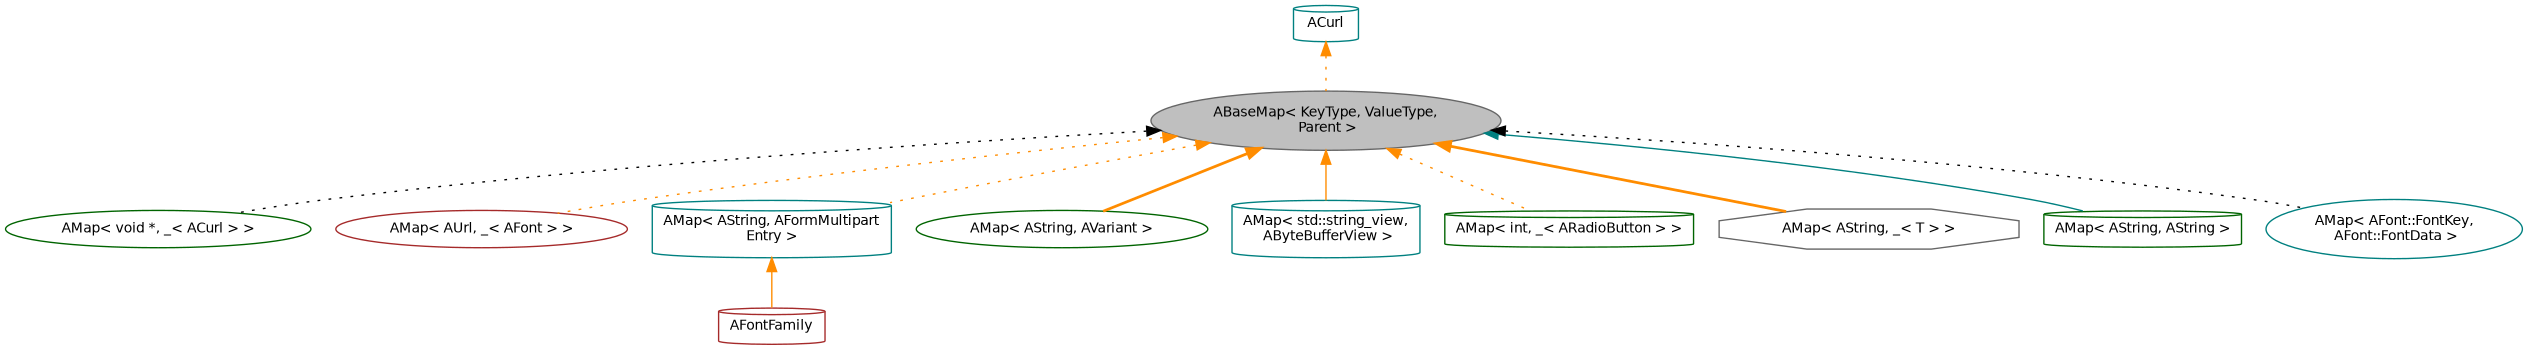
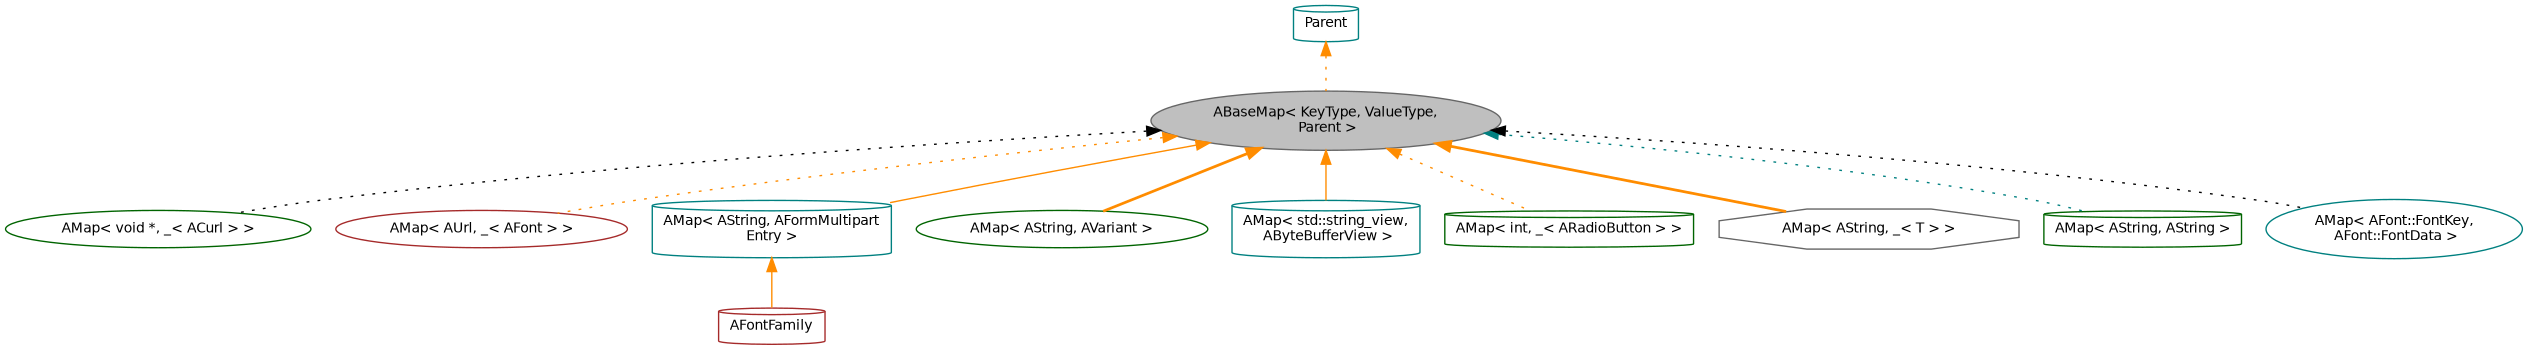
node "ACurl": label "ACurl" -> "Parent"
edge "AMap< AString, AString >" -> "ABaseMap< KeyType, ValueType, Parent >": style solid -> dotted
edge "AMap< AString, AFormMultipart Entry >" -> "ABaseMap< KeyType, ValueType, Parent >": style dotted -> solid
